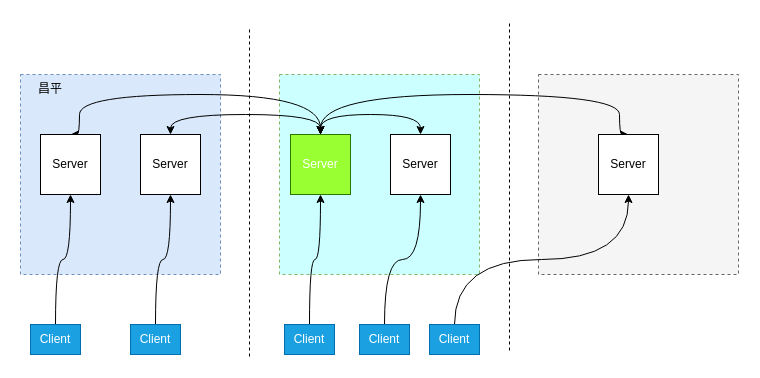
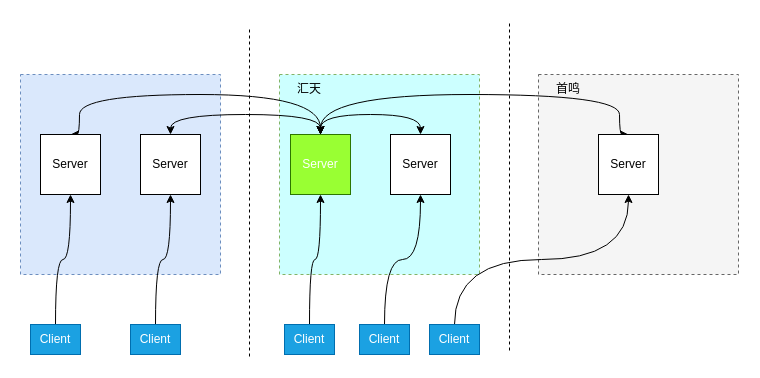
node "昌平": removed
node "汇天": added
node "首鸣": added
